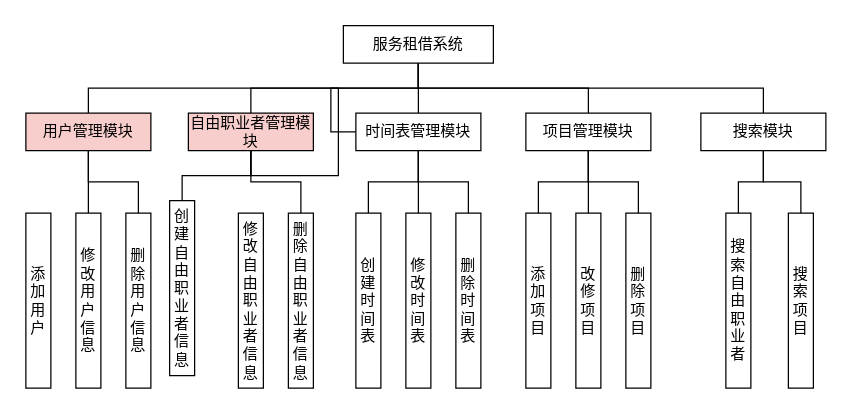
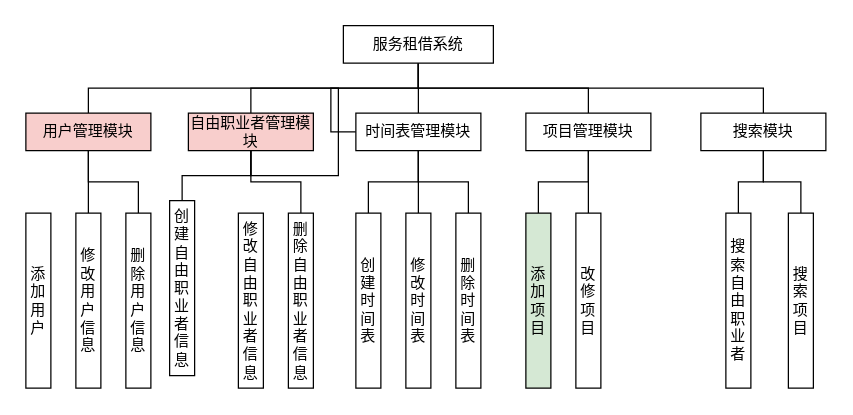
edge "项目管理模块" -- "删除项目": removed
node "添加项目": fillcolor #ffffff -> #d5e8d4
node "删除项目": removed
